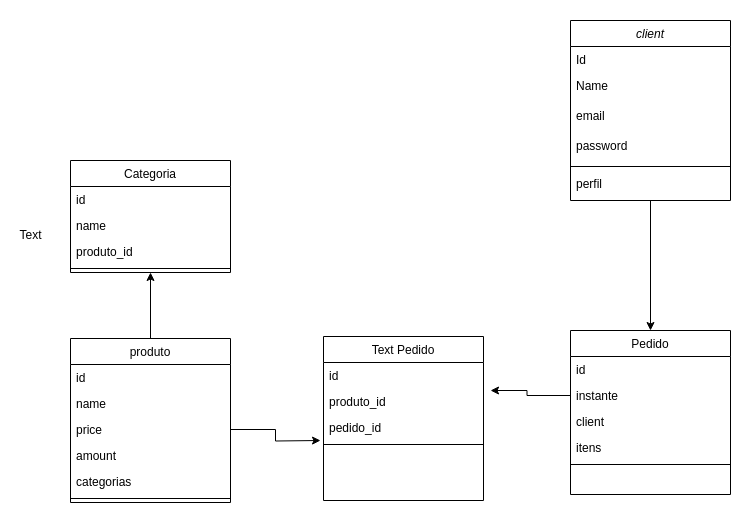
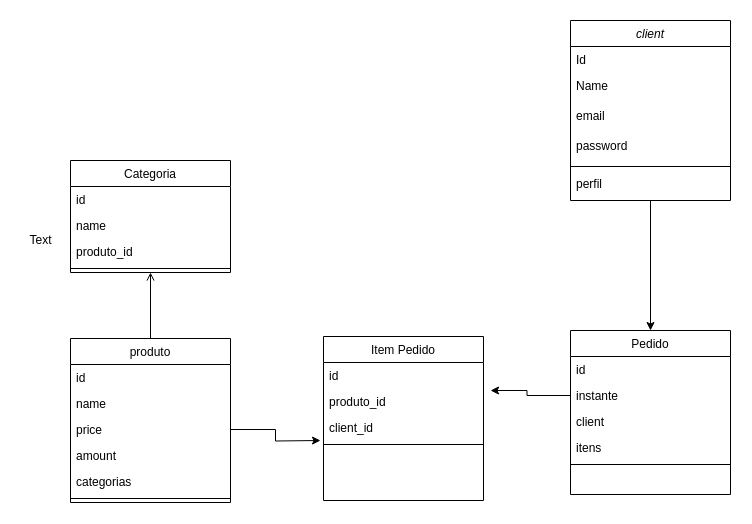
node "Text": moved (31, 236) -> (41, 241)
edge "produto" -> "Categoria": arrowhead classic -> open
node "Text Pedido": label "Text Pedido" -> "Item Pedido"
node "pedido_id": label "pedido_id" -> "client_id"
